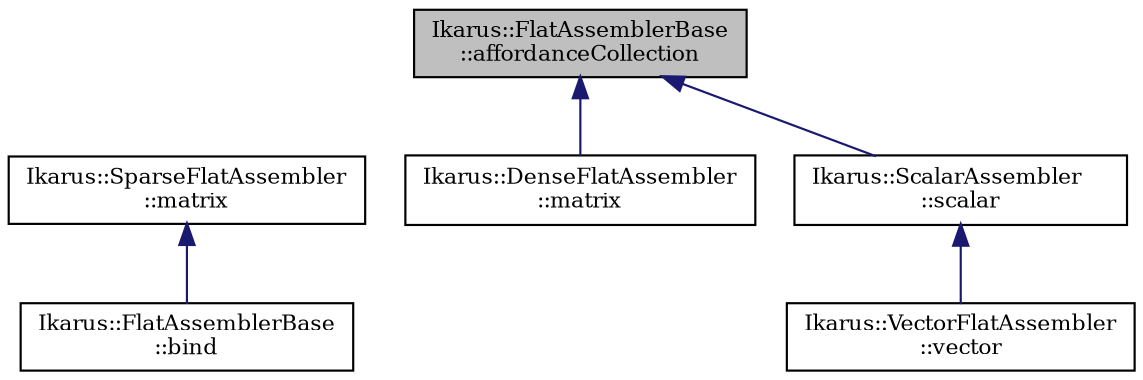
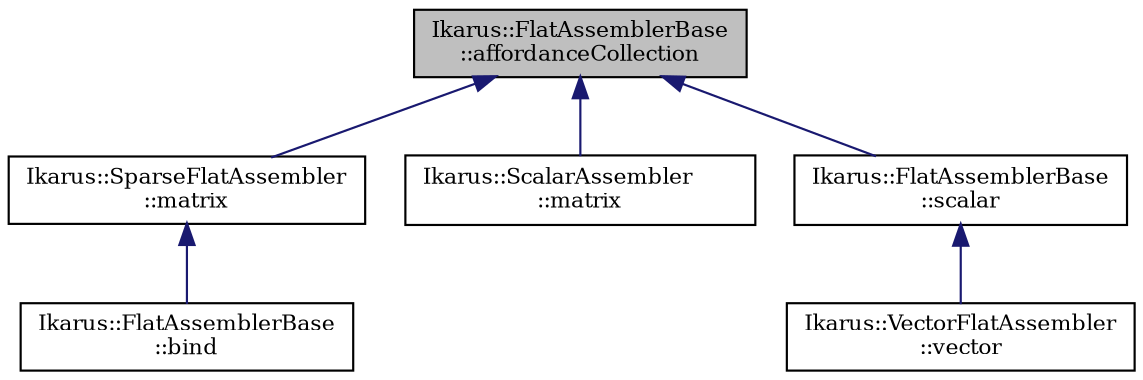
edge "Ikarus::SparseFlatAssembler ::matrix" -> "Ikarus::FlatAssemblerBase ::affordanceCollection": added
node "Ikarus::DenseFlatAssembler ::matrix": label "Ikarus::DenseFlatAssembler ::matrix" -> "Ikarus::ScalarAssembler ::matrix"
node "Ikarus::ScalarAssembler ::scalar": label "Ikarus::ScalarAssembler ::scalar" -> "Ikarus::FlatAssemblerBase ::scalar"
